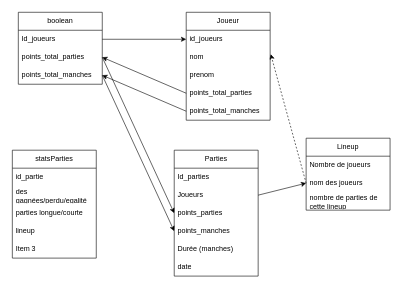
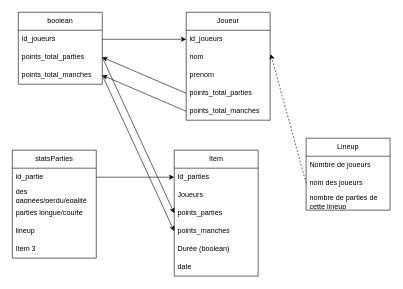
node "Parties": label "Parties" -> "Item"
edge "id_partie" -> "Id_parties": added
edge "Joueurs" -> "nom des joueurs": removed
node "Durée (manches)": label "Durée (manches)" -> "Durée (boolean)"
